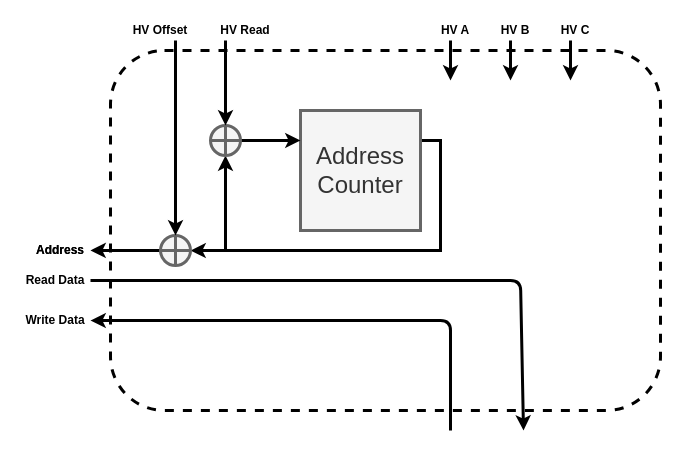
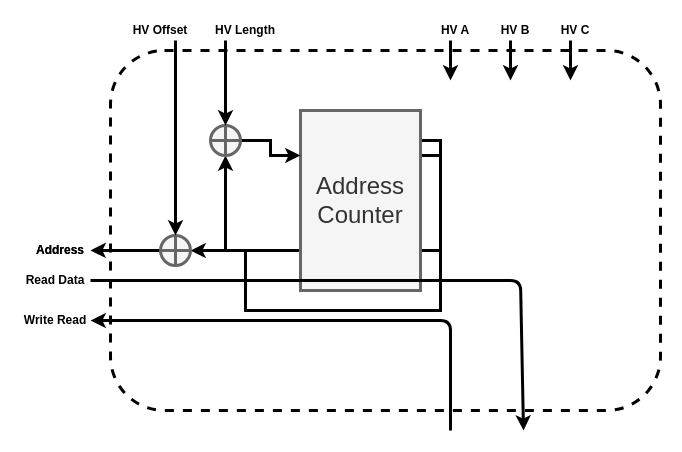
node "HV Read": label "HV Read" -> "HV Length"
node "Address Counter": size 120x120 -> 120x180
node "Write Data": label "Write Data" -> "Write Read"
